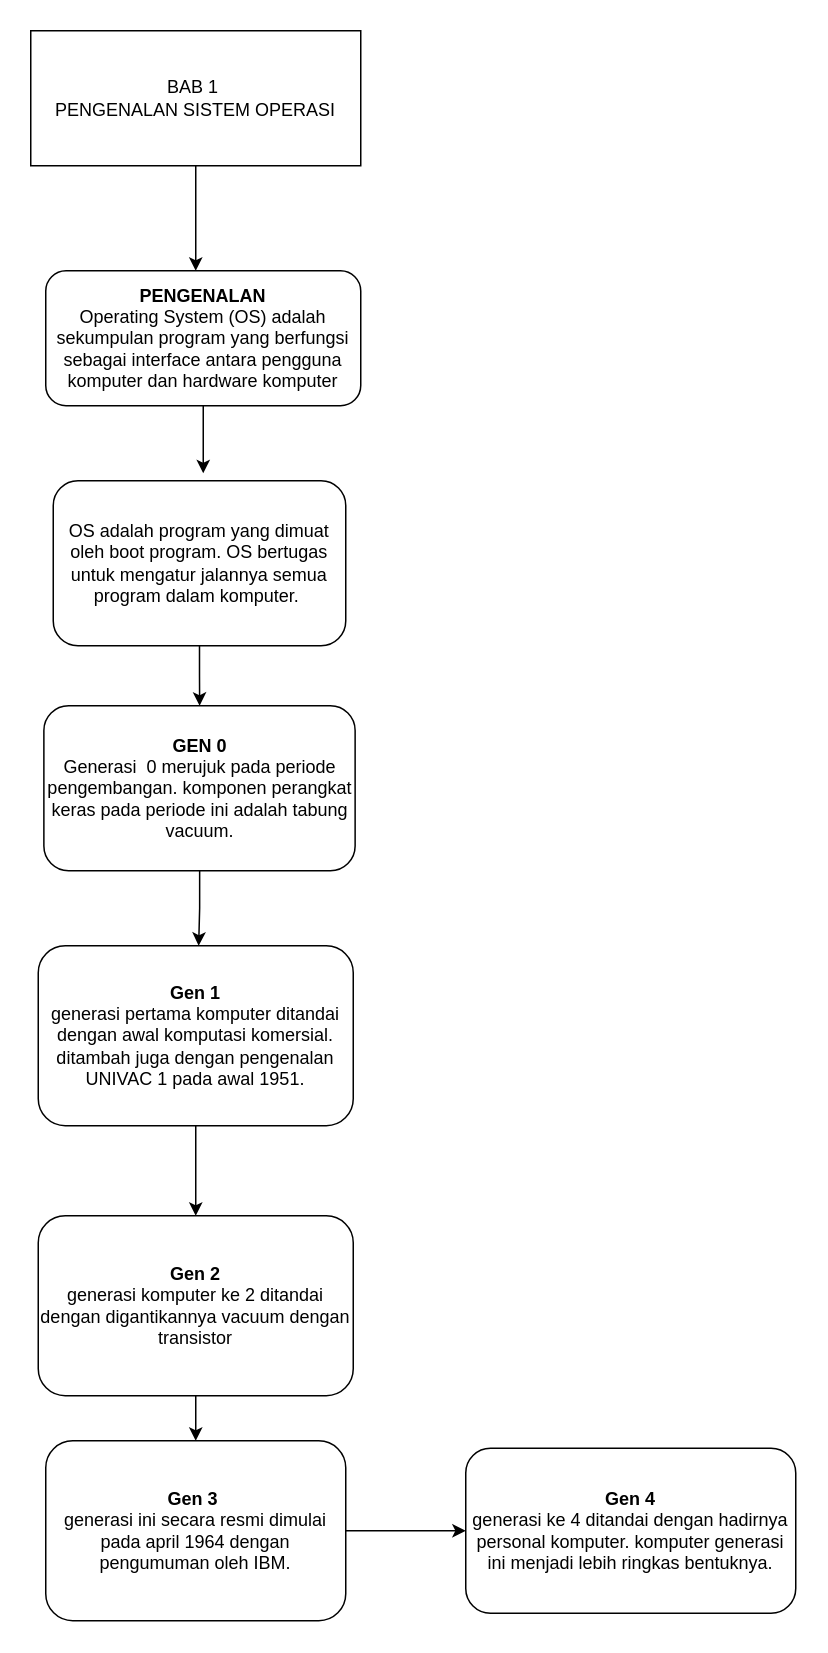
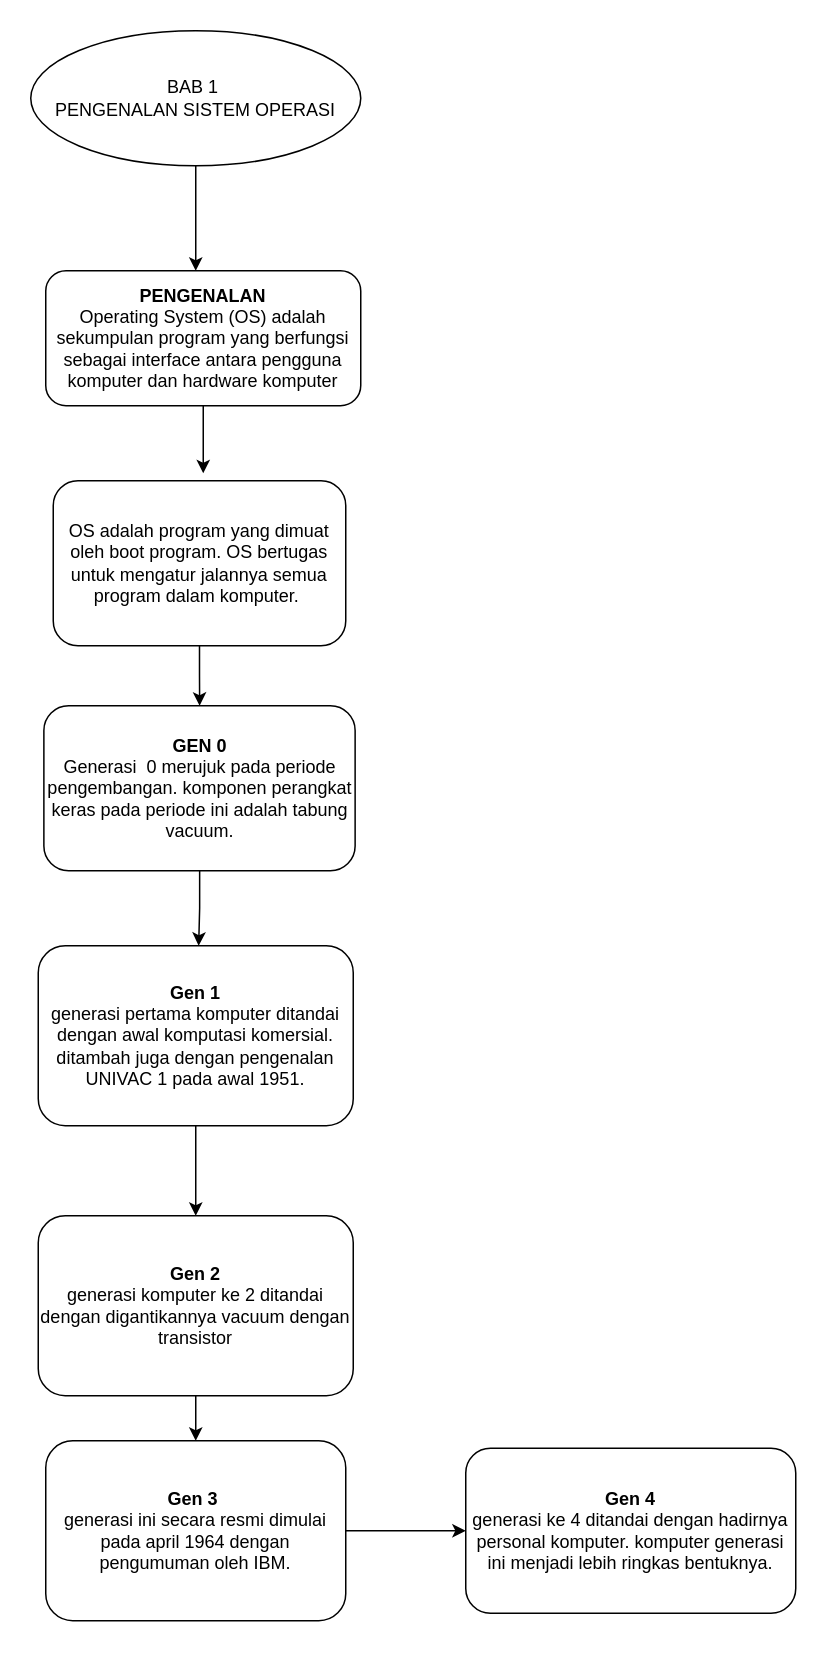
node "BAB 1 PENGENALAN SISTEM OPERASI": shape rectangle -> ellipse
